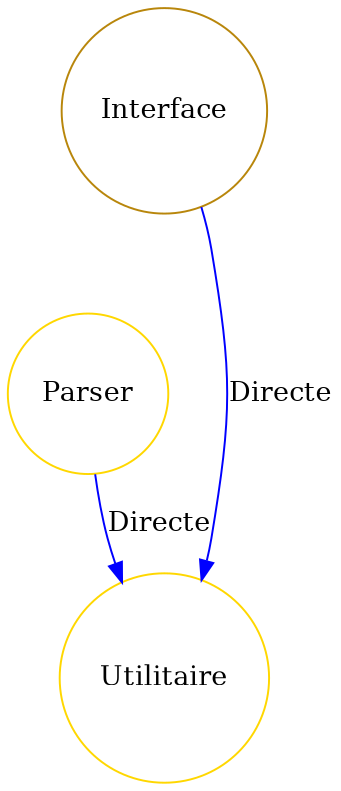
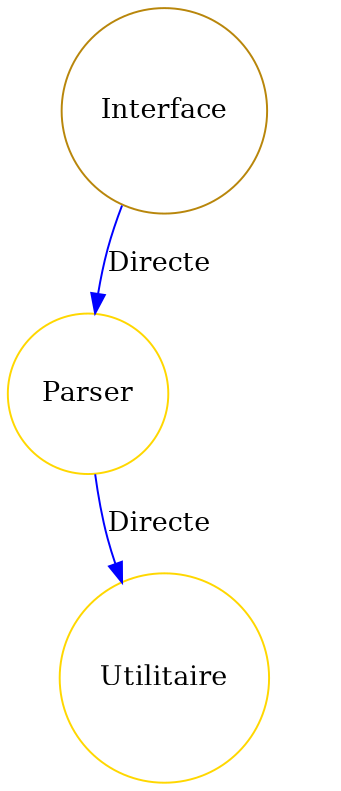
edge "Interface" -> "Utilitaire": now "Interface" -> "Parser"
